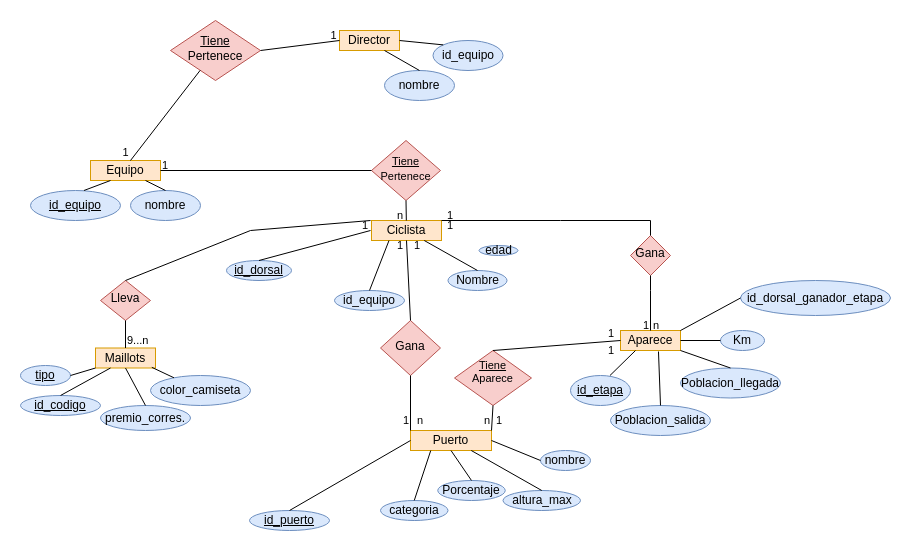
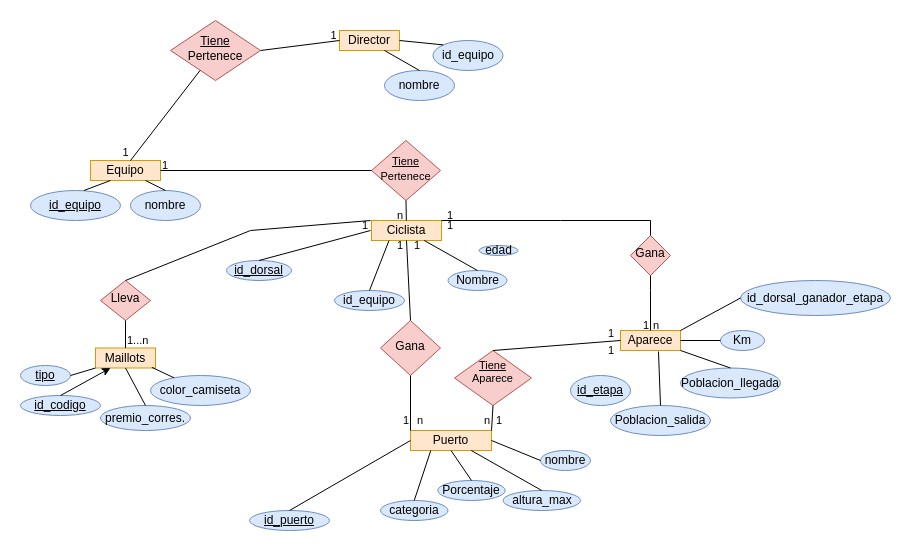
node "9...n": label "9...n" -> "1...n"
edge "Aparece" -- "id_etapa": removed
edge "Maillots" -- "id_codigo": arrowhead none -> classic
